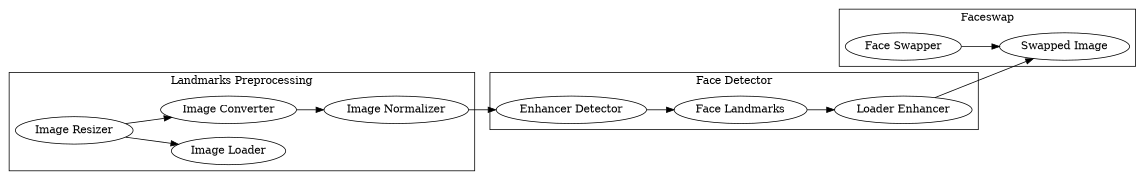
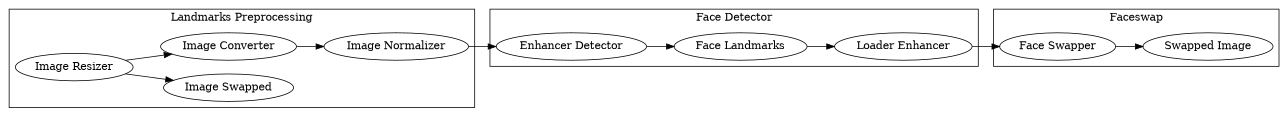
edge "Loader Enhancer" -> "Swapped Image": now "Loader Enhancer" -> "Face Swapper"
node "Image Loader": label "Image Loader" -> "Image Swapped"
